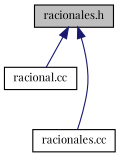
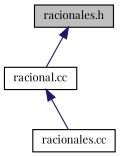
edge "racionales.cc" -> "racionales.h": now "racionales.cc" -> "racional.cc"
